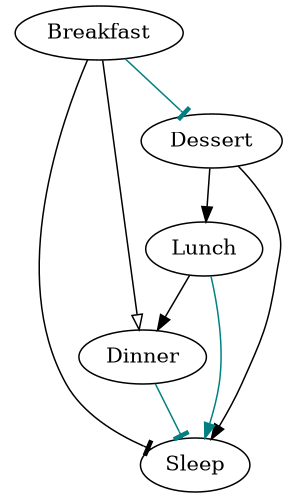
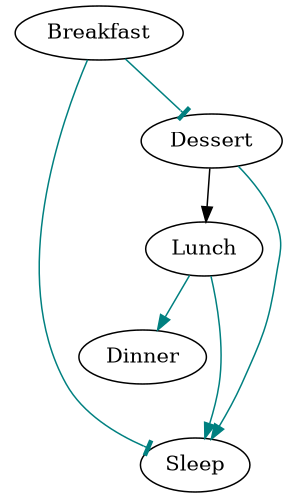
edge "Breakfast" -> "Dinner": removed
edge "Breakfast" -> "Sleep": color black -> teal
edge "Dessert" -> "Sleep": color black -> teal
edge "Lunch" -> "Dinner": color black -> teal
edge "Dinner" -> "Sleep": removed
